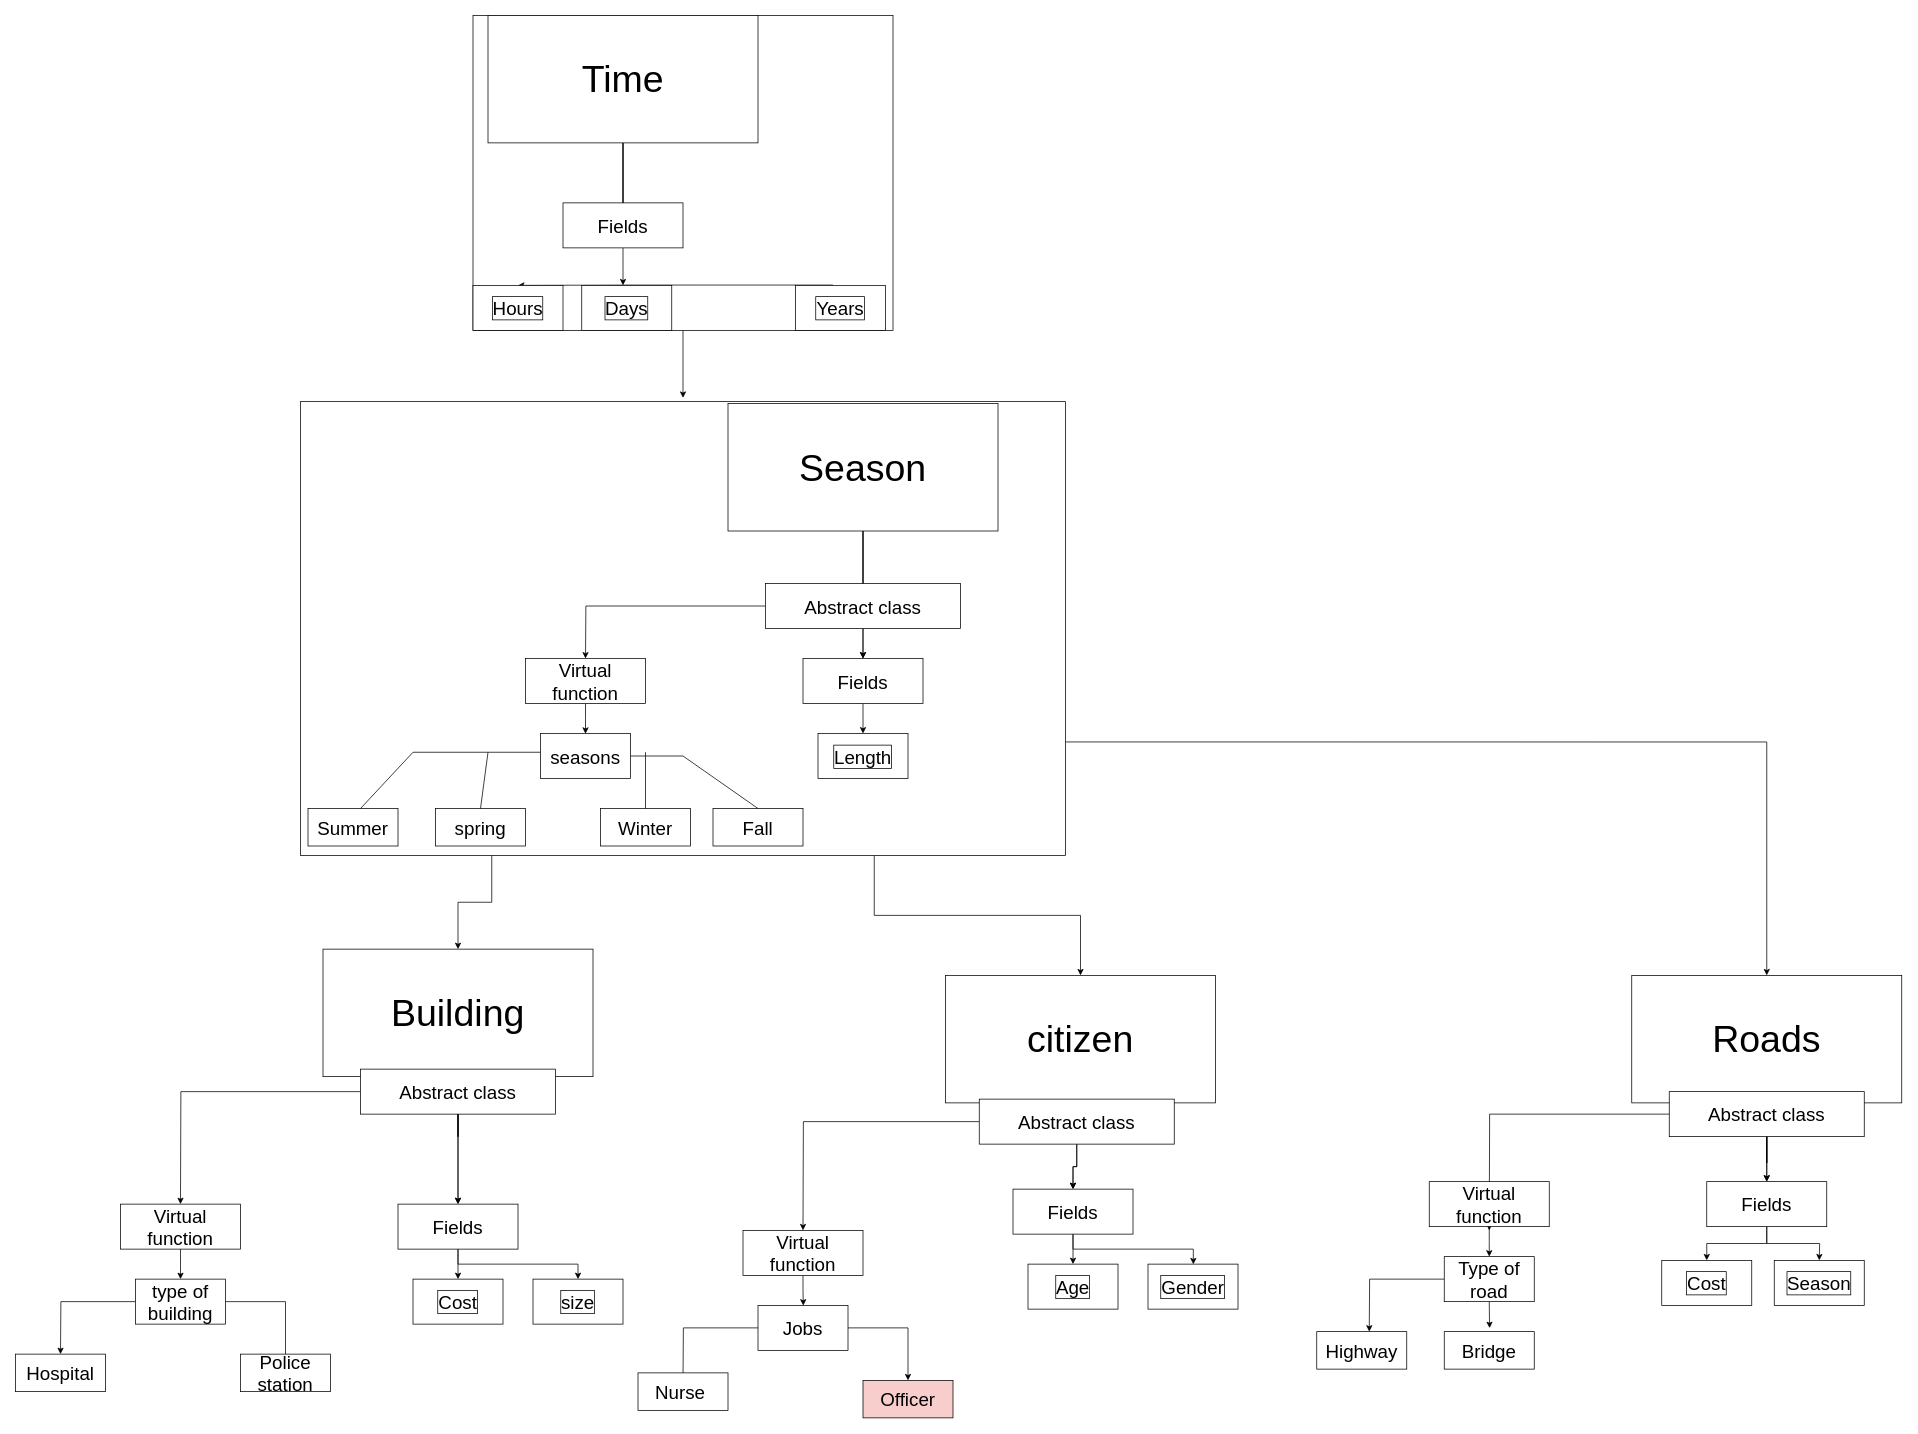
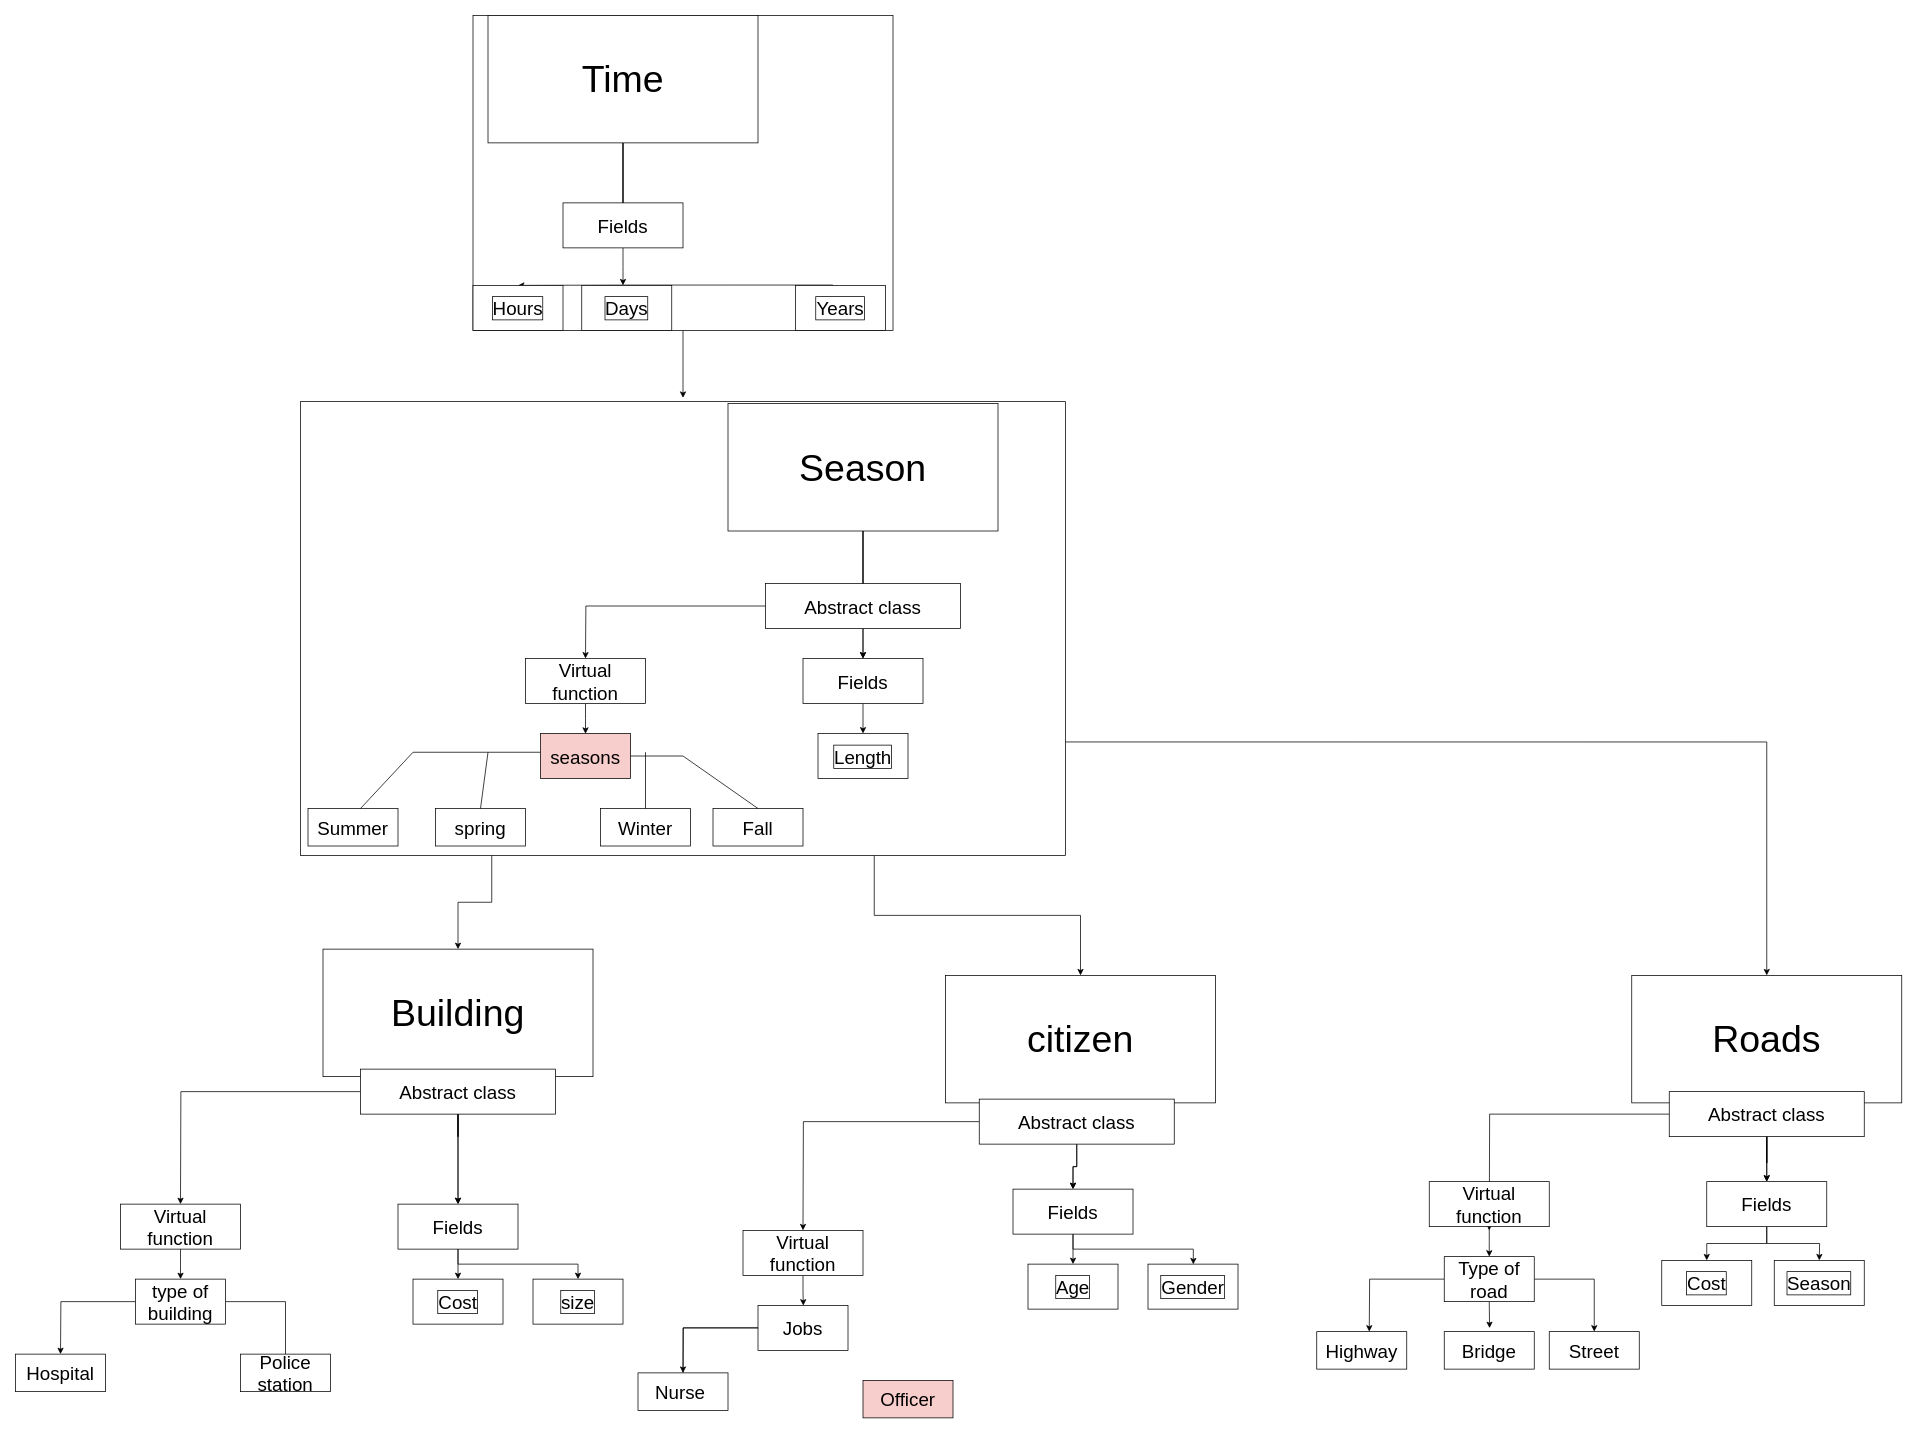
node "seasons": fillcolor #ffffff -> #f8cecc
edge "Type of road" -> "Street": added
edge "Jobs" -> "Officer": now "Jobs" -> "Nurse"
node "Street": added
